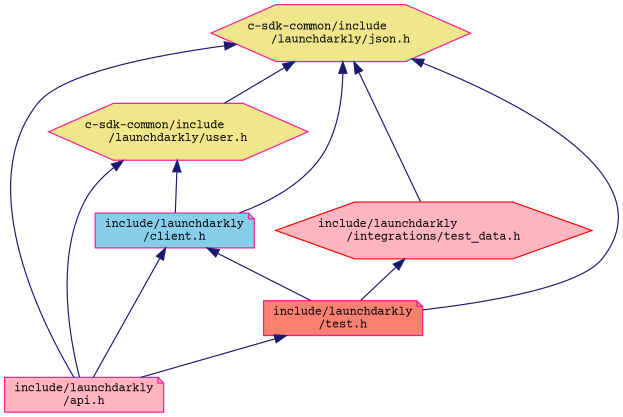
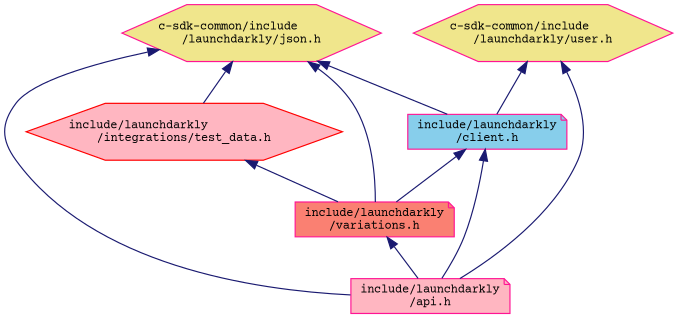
edge "c-sdk-common/include /launchdarkly/user.h" -> "c-sdk-common/include /launchdarkly/json.h": removed
node "include/launchdarkly /test.h": label "include/launchdarkly /test.h" -> "include/launchdarkly /variations.h"
